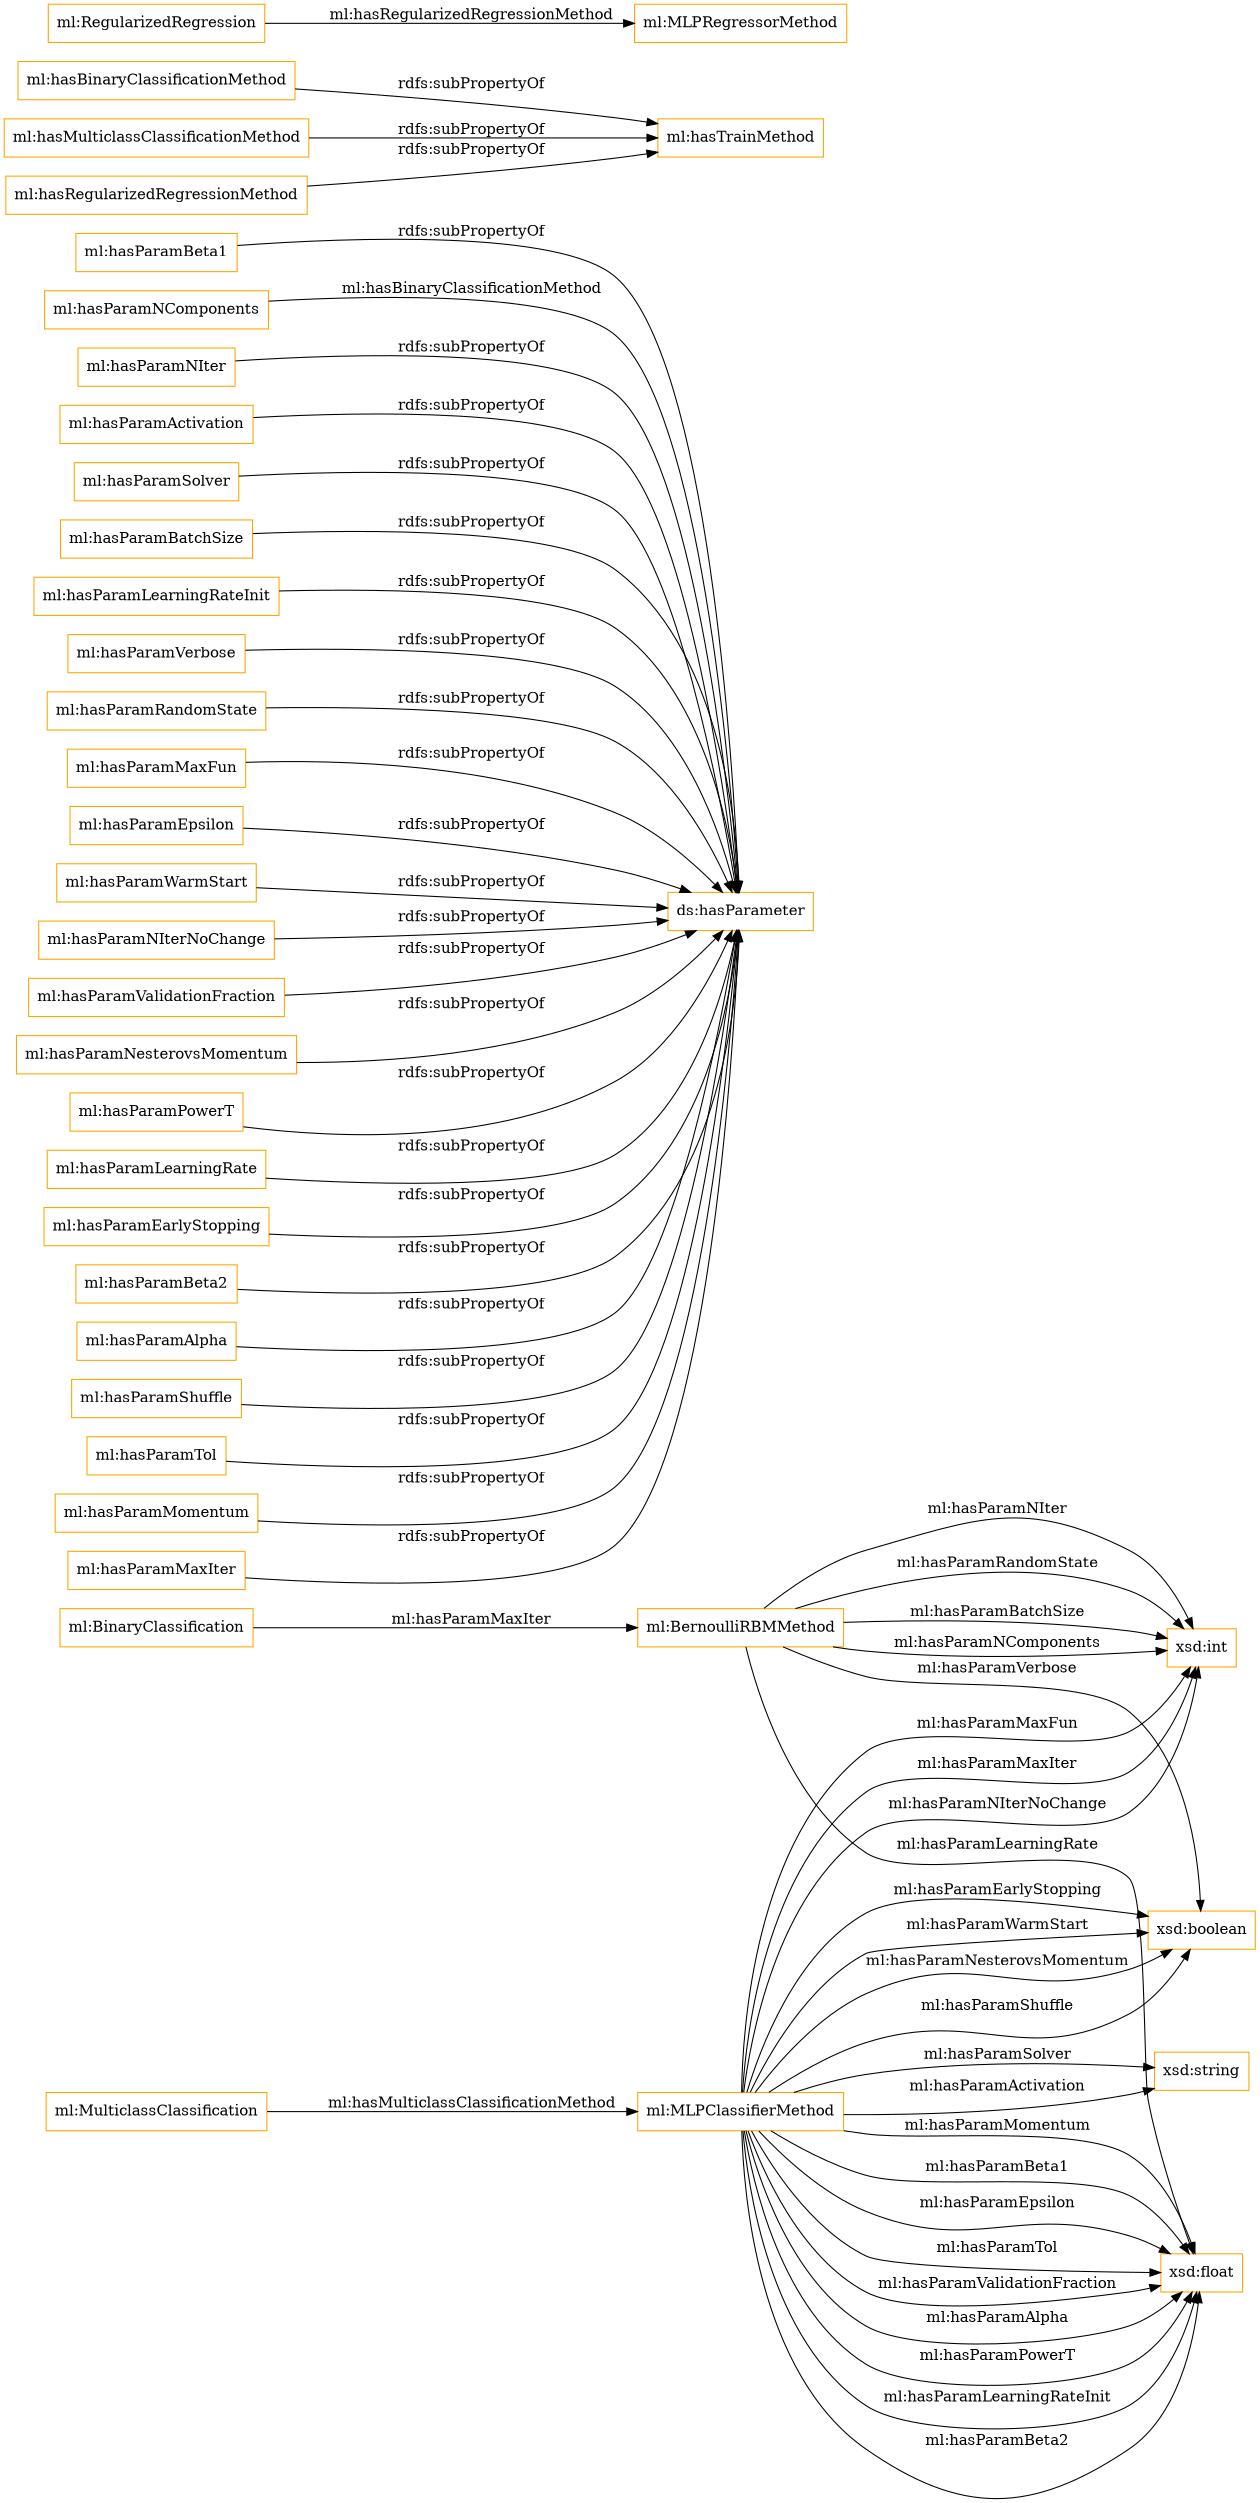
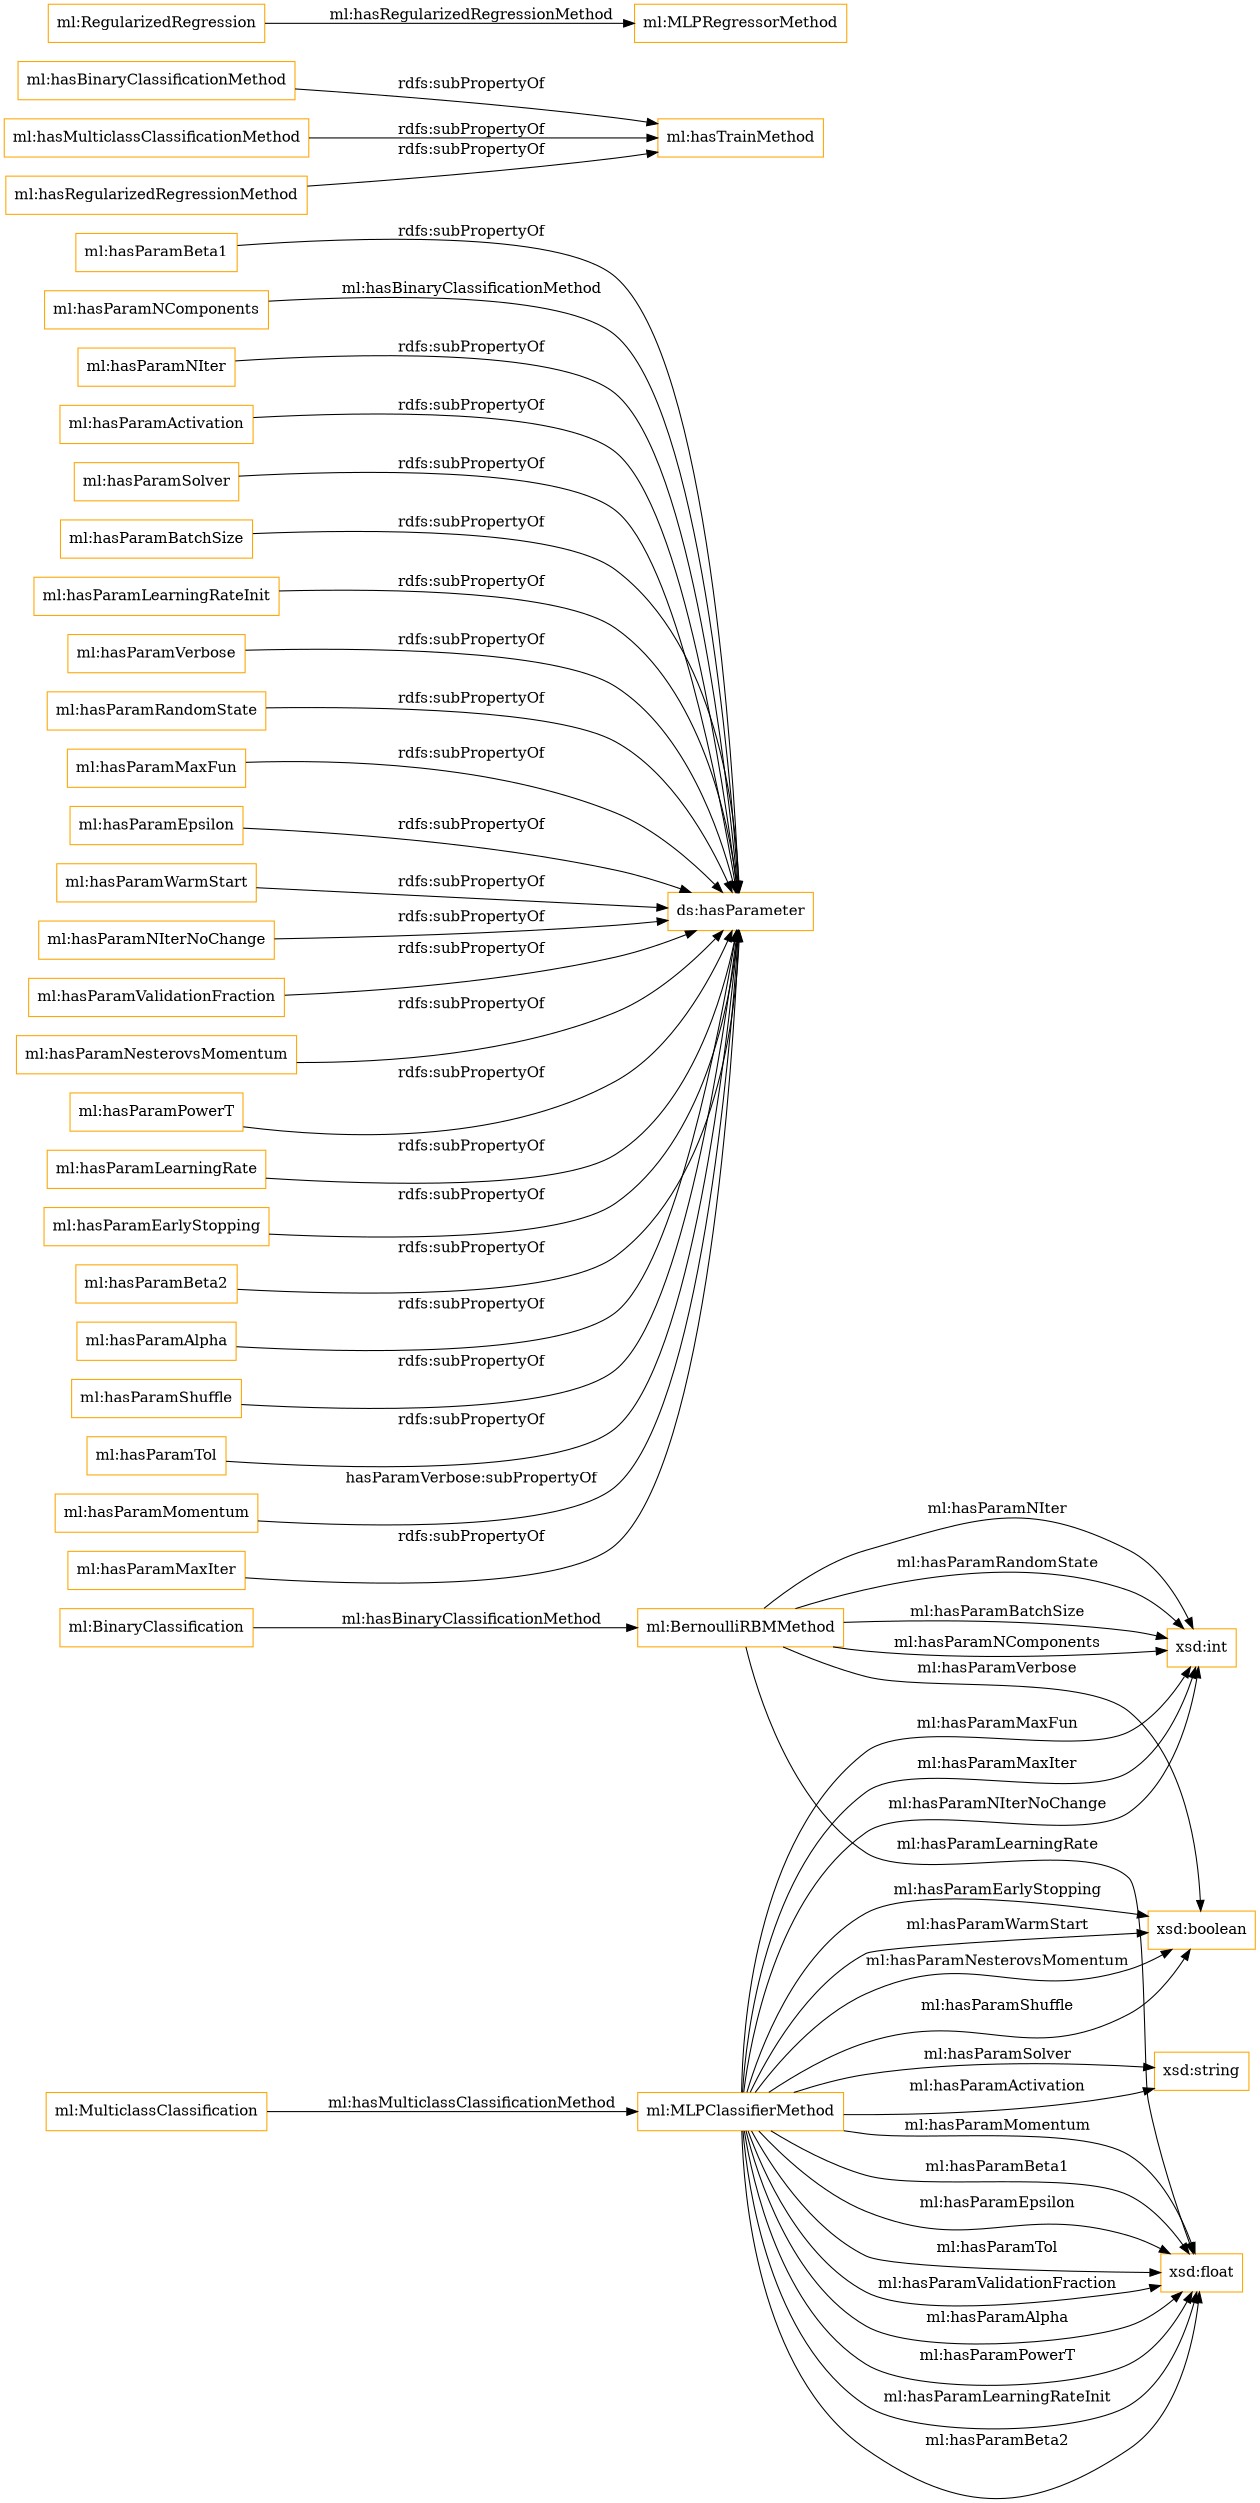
edge "ml:hasParamMomentum" -> "ds:hasParameter": label "rdfs:subPropertyOf" -> "hasParamVerbose:subPropertyOf"
edge "ml:BinaryClassification" -> "ml:BernoulliRBMMethod": label "ml:hasParamMaxIter" -> "ml:hasBinaryClassificationMethod"
